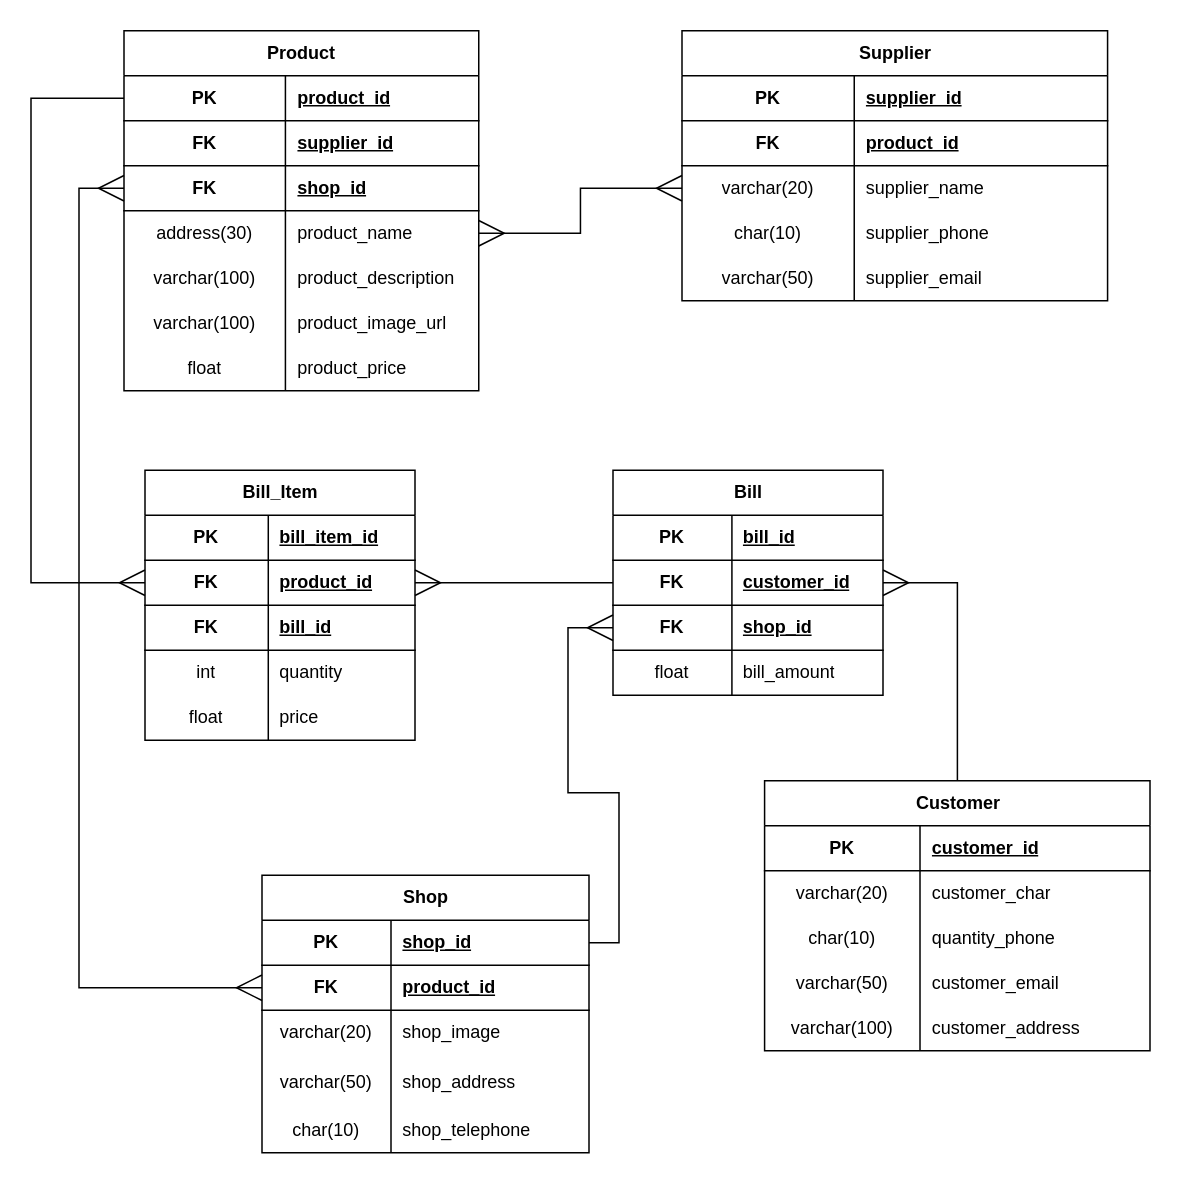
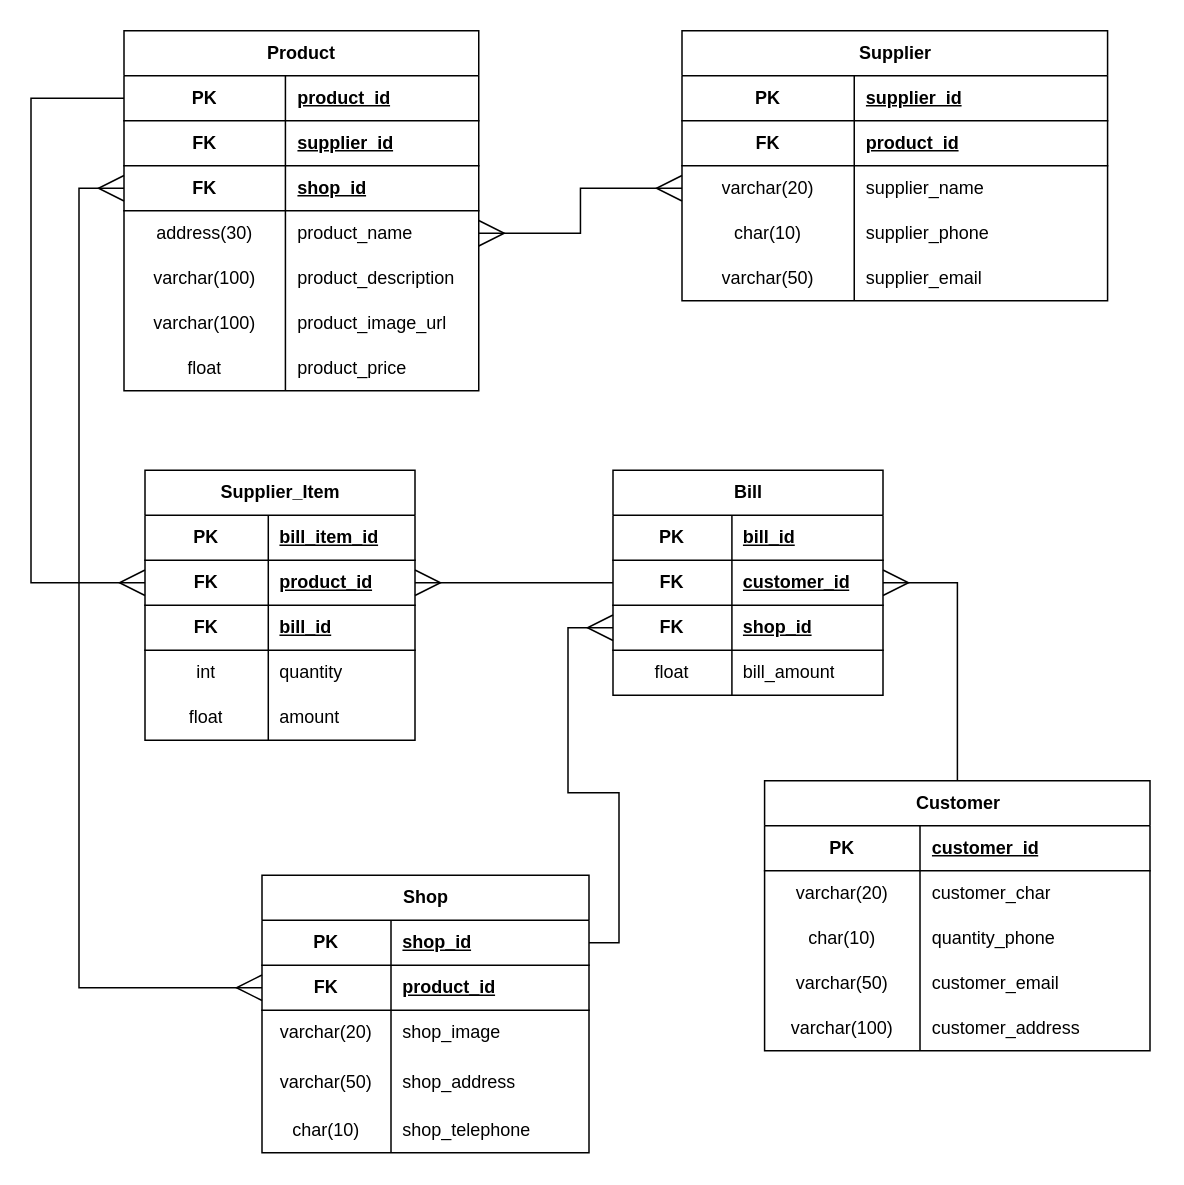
node "Bill_Item": label "Bill_Item" -> "Supplier_Item"
node "price": label "price" -> "amount"
